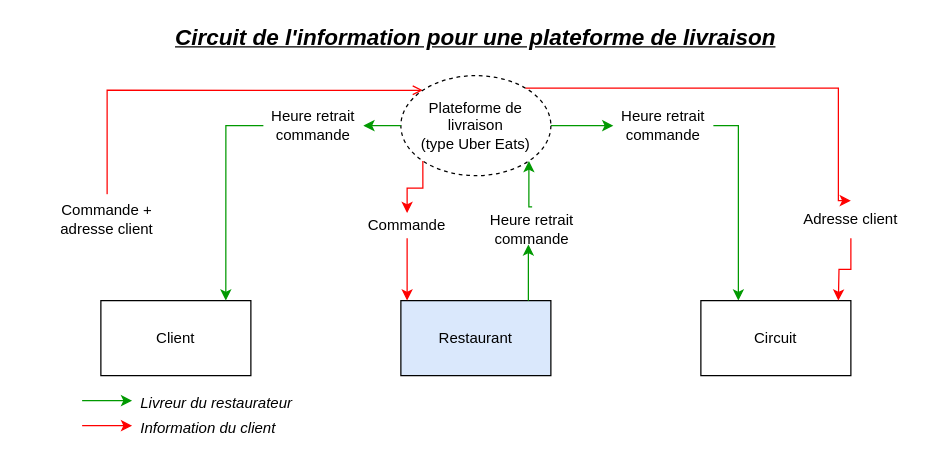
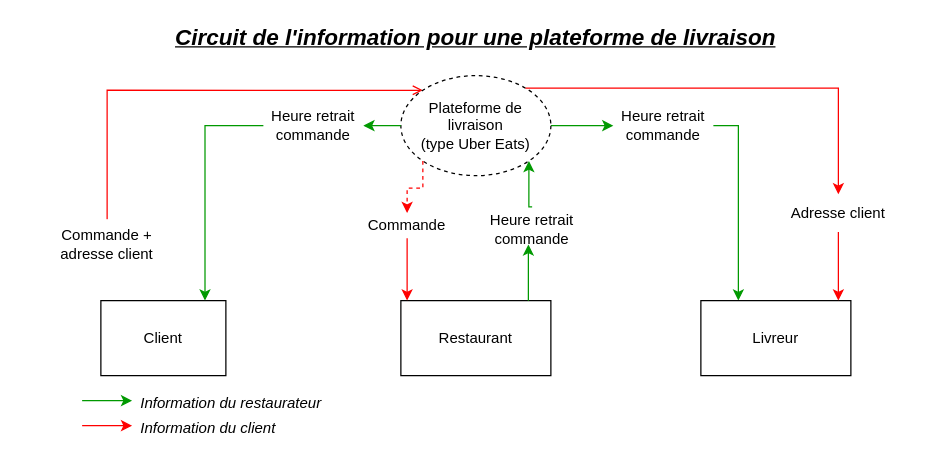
edge "Plateforme de livraison (type Uber Eats)" -> "Commande": style solid -> dashed
node "Commande + adresse client": moved (107, 219) -> (107, 244)
node "Adresse client": moved (851, 219) -> (838, 213)
node "Client": size 150x75 -> 125x75
node "Restaurant": fillcolor #dae8fc -> #ffffff
node "Circuit": label "Circuit" -> "Livreur"
node "Livreur du restaurateur": label "Livreur du restaurateur" -> "Information du restaurateur"
